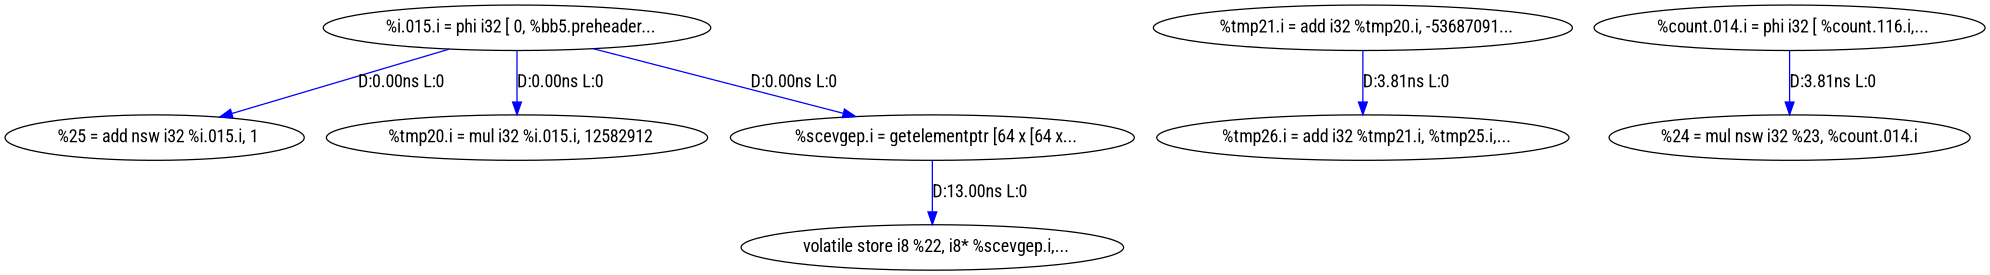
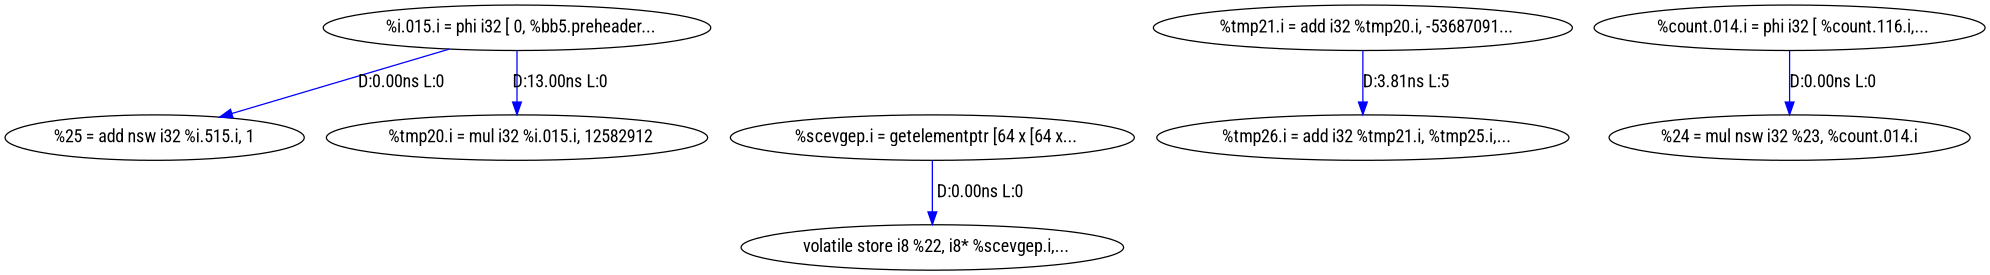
edge "%i.015.i = phi i32 [ 0, %bb5.preheader..." -> "%scevgep.i = getelementptr [64 x [64 x...": removed, label "D:0.00ns L:0"
edge "%i.015.i = phi i32 [ 0, %bb5.preheader..." -> "%tmp20.i = mul i32 %i.015.i, 12582912": label "D:0.00ns L:0" -> "D:13.00ns L:0"
edge "%tmp21.i = add i32 %tmp20.i, -53687091..." -> "%tmp26.i = add i32 %tmp21.i, %tmp25.i,...": label "D:3.81ns L:0" -> "D:3.81ns L:5"
edge "%count.014.i = phi i32 [ %count.116.i,..." -> "%24 = mul nsw i32 %23, %count.014.i": label "D:3.81ns L:0" -> "D:0.00ns L:0"
node "%25 = add nsw i32 %i.015.i, 1": label "%25 = add nsw i32 %i.015.i, 1" -> "%25 = add nsw i32 %i.515.i, 1"
edge "%scevgep.i = getelementptr [64 x [64 x..." -> "volatile store i8 %22, i8* %scevgep.i,...": label "D:13.00ns L:0" -> "D:0.00ns L:0"
